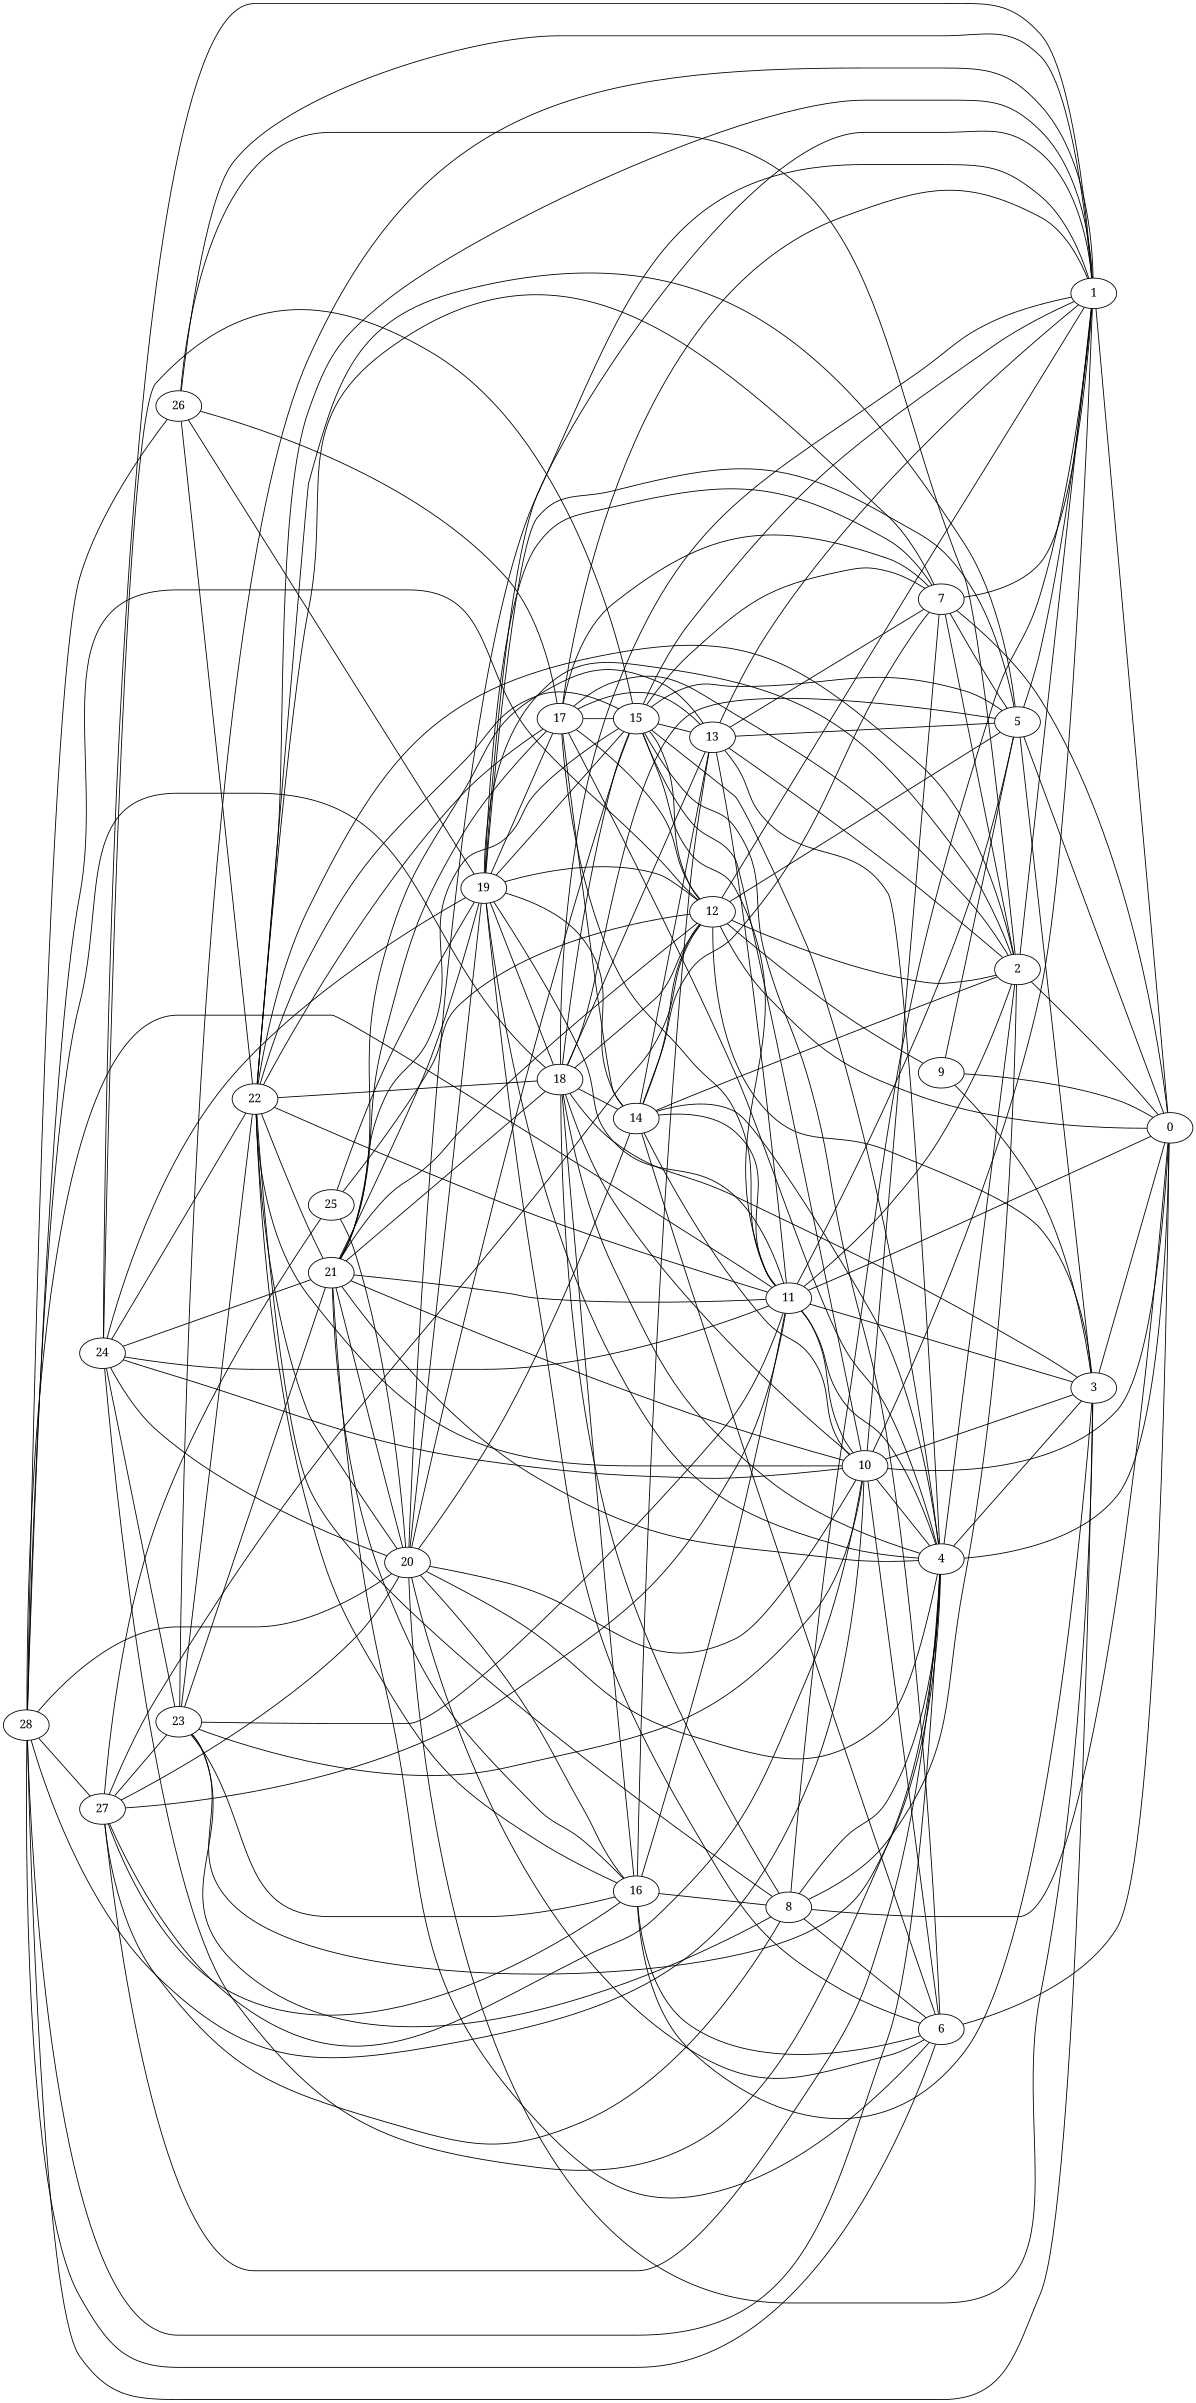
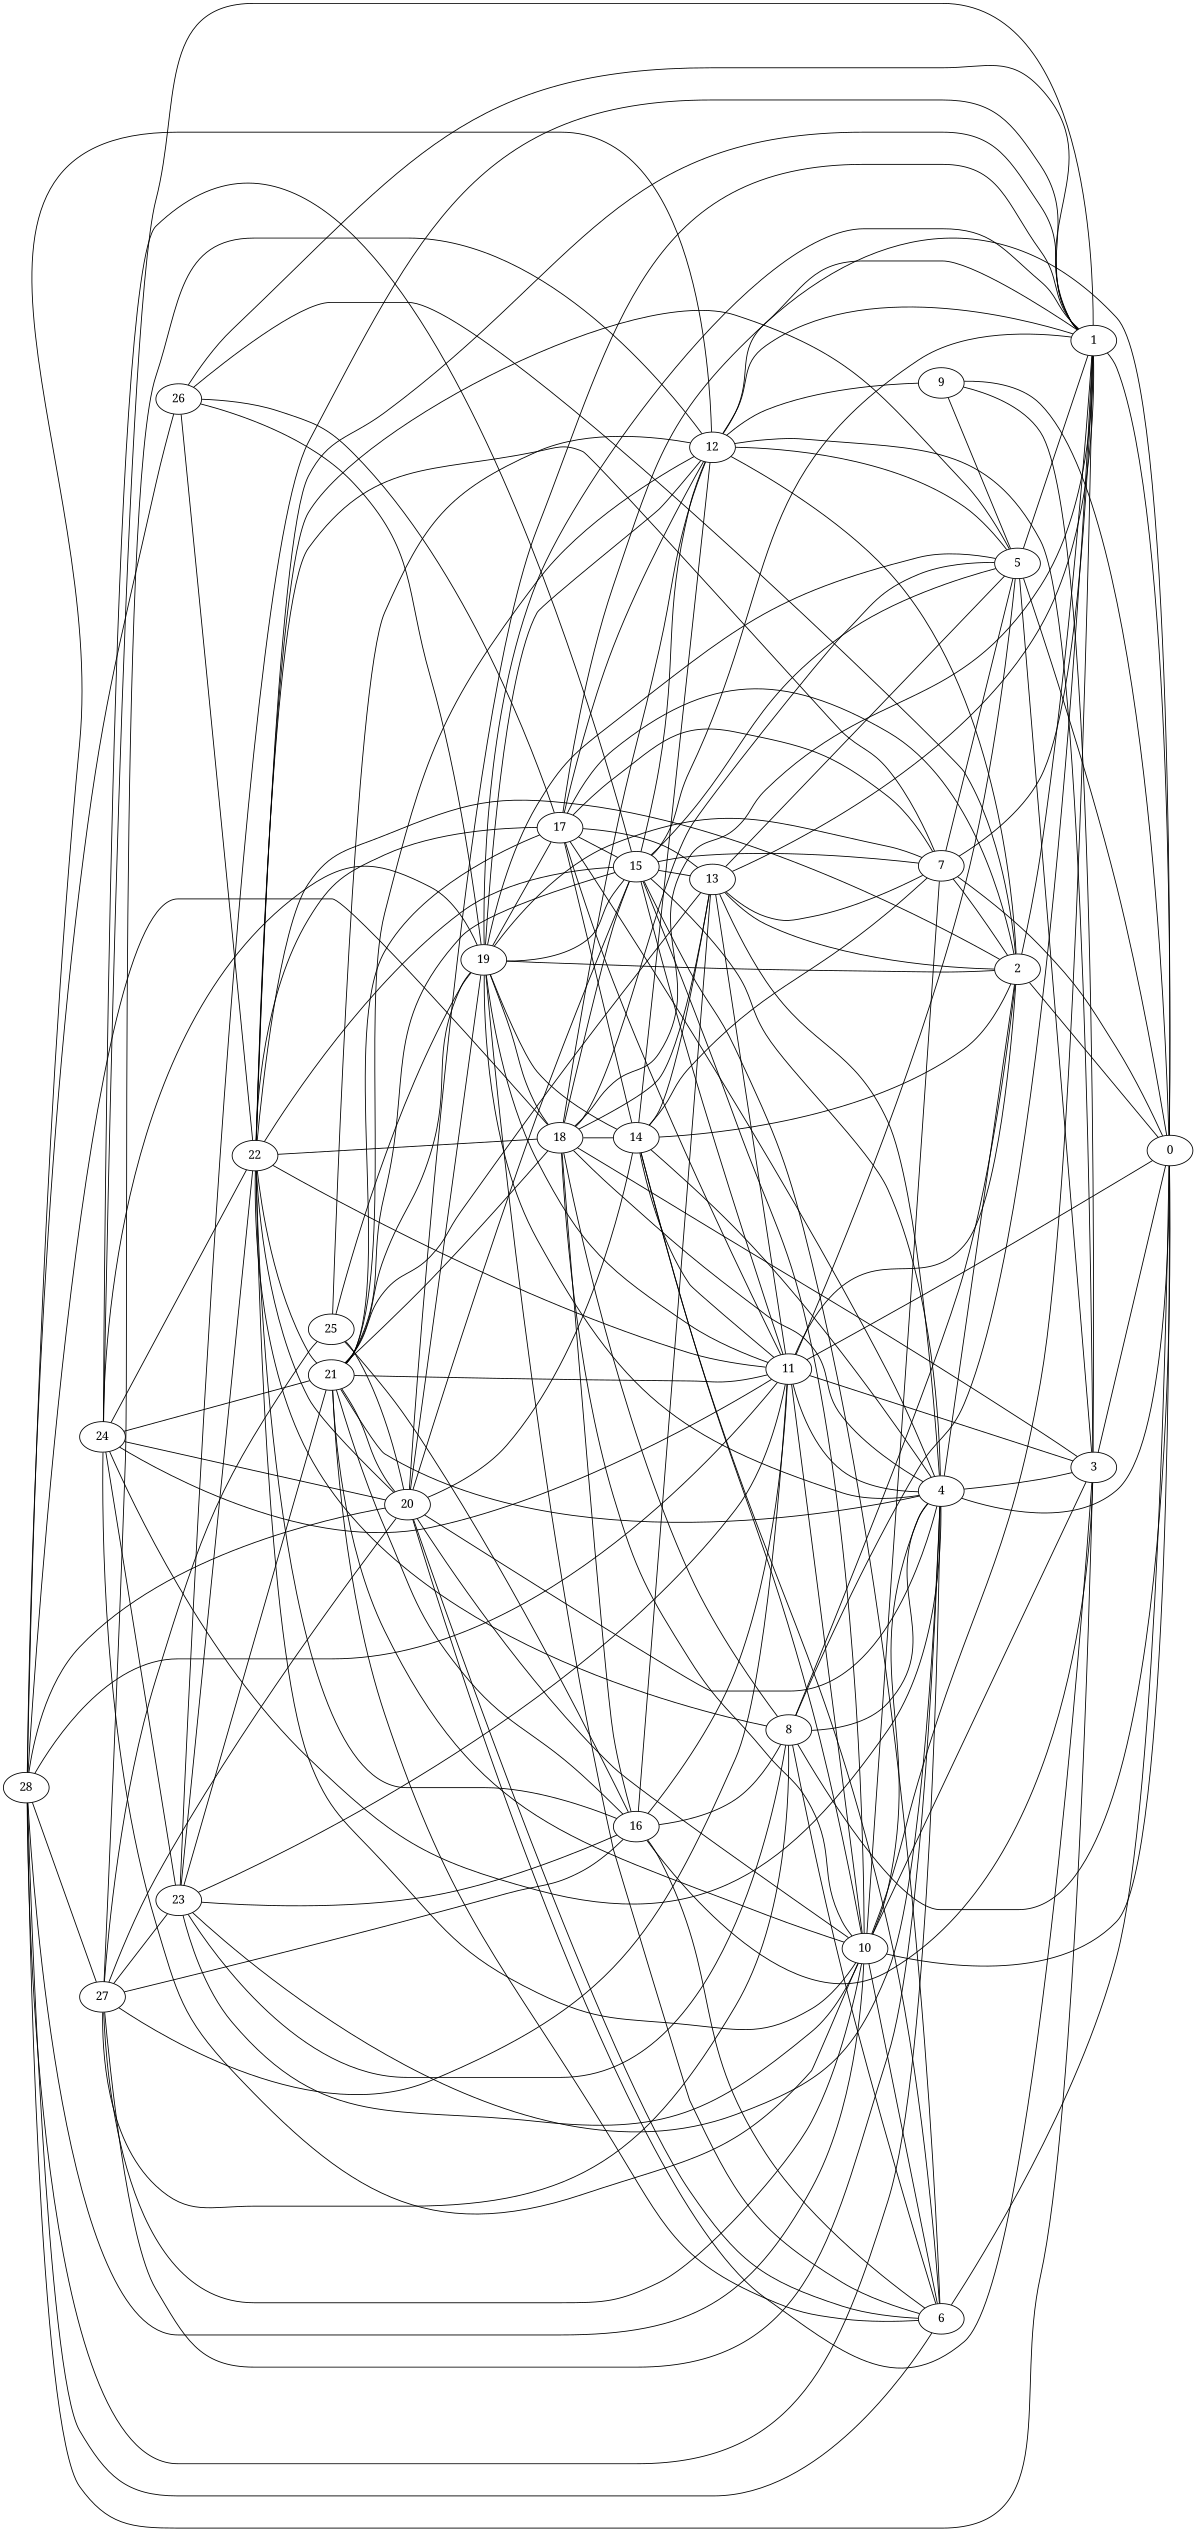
edge "20" -- "16": now "25" -- "16"
